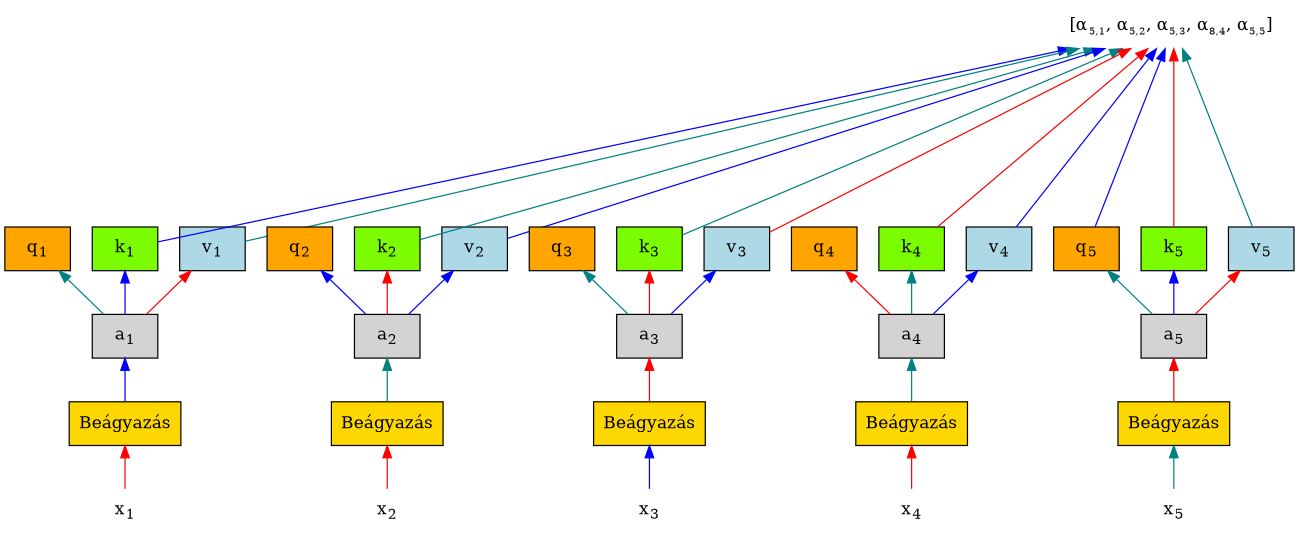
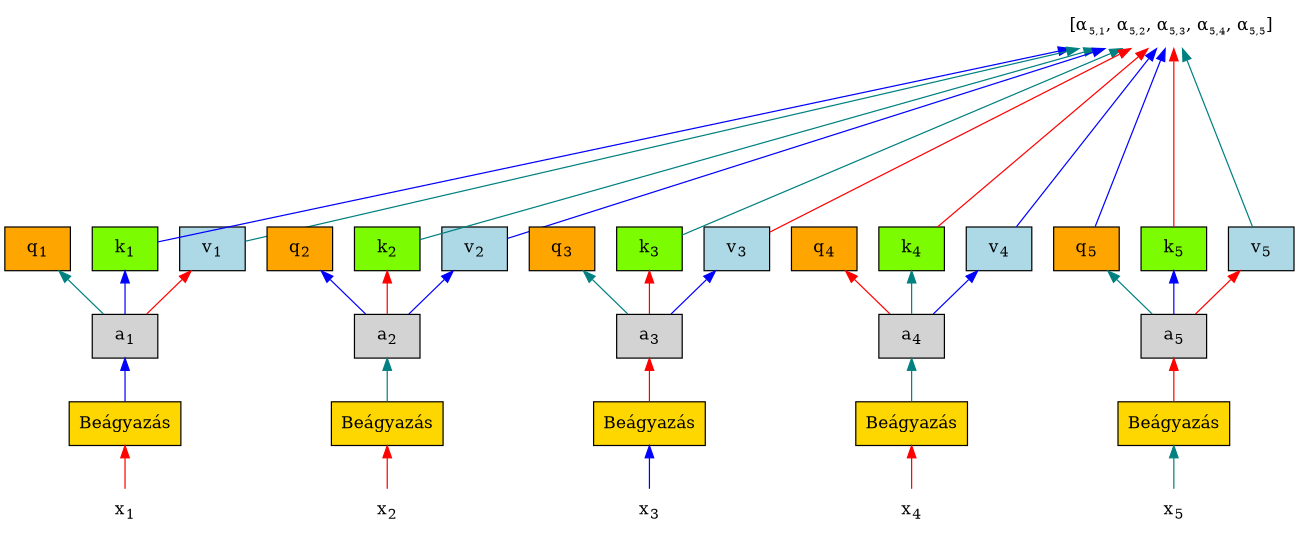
node "[α": text "8,4" -> "5,4"
